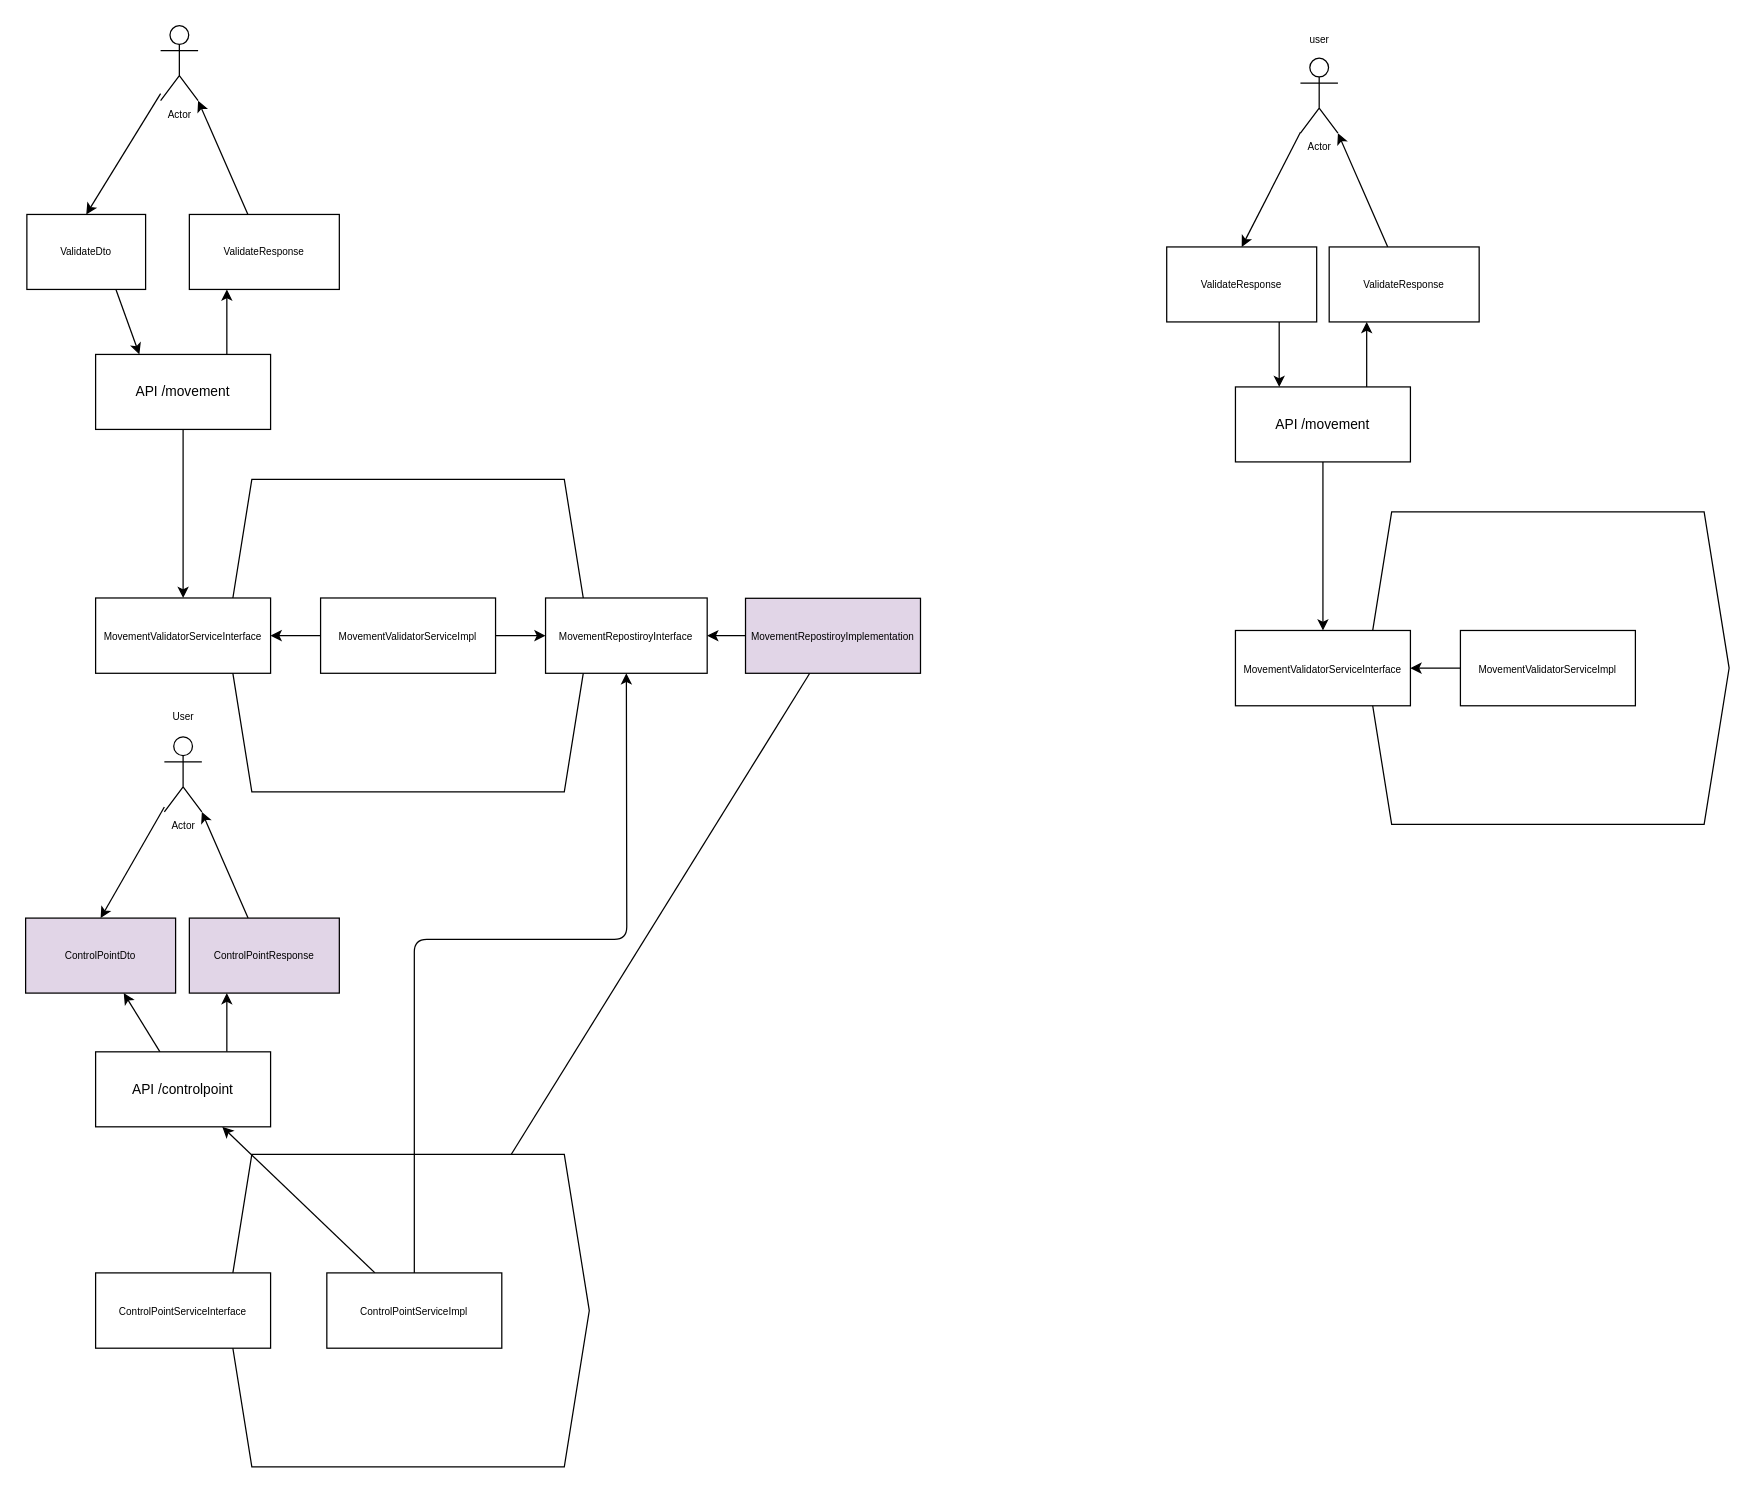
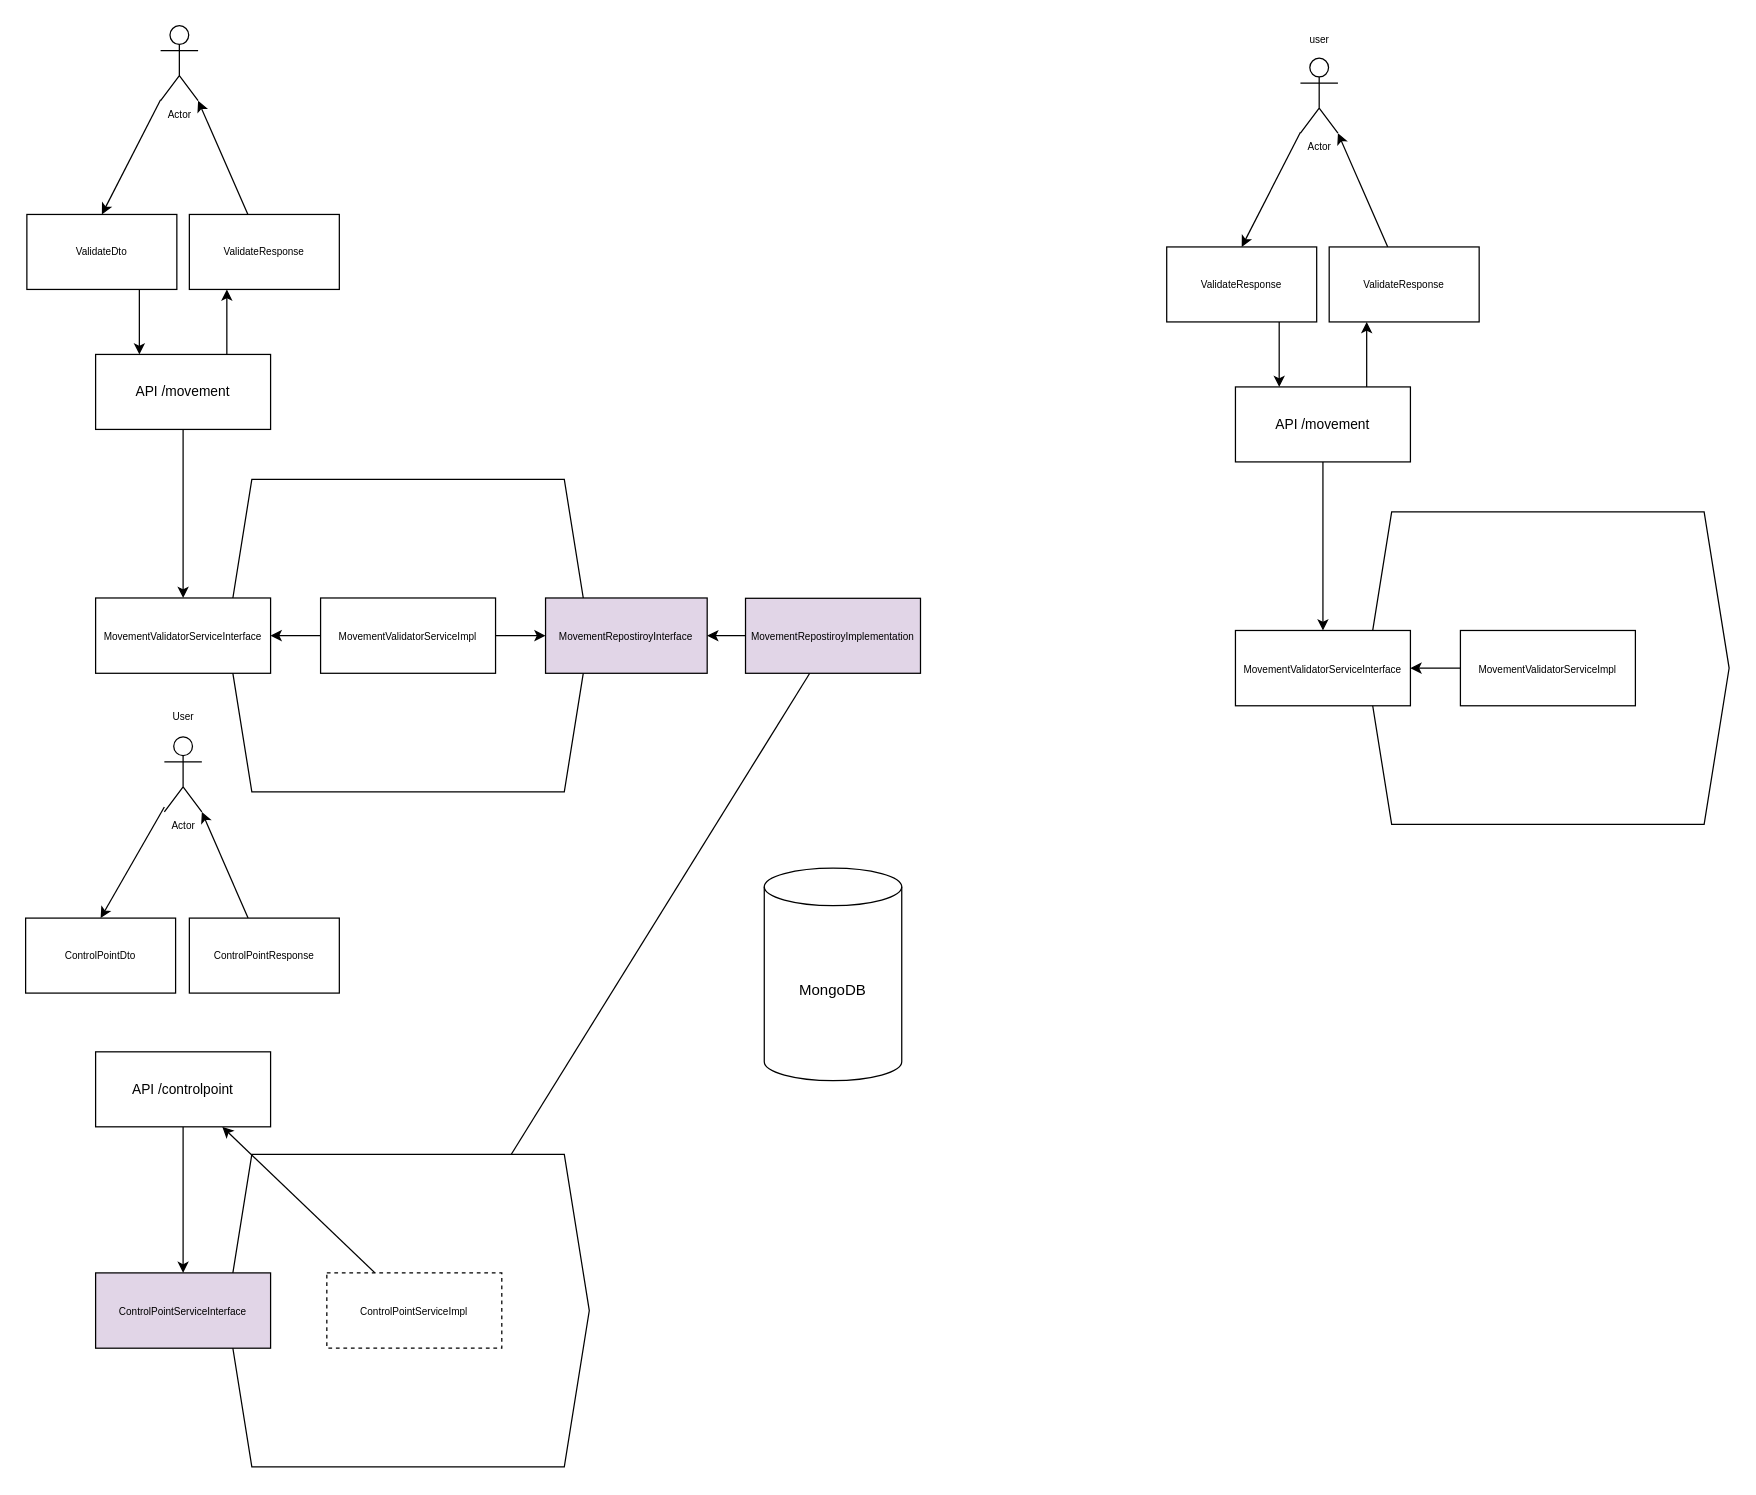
node "ValidateDto": size 119x75 -> 150x75
node "MovementRepostiroyInterface": fillcolor #ffffff -> #e1d5e7
edge "ControlPointServiceImpl" -> "MovementRepostiroyInterface": removed
node "ControlPointDto": fillcolor #e1d5e7 -> #ffffff
node "ControlPointResponse": fillcolor #e1d5e7 -> #ffffff
node "MongoDB": added
edge "API /controlpoint" -> "ControlPointDto": now "API /controlpoint" -> "ControlPointServiceInterface"
edge "API /controlpoint" -> "ControlPointResponse": removed
node "ControlPointServiceInterface": fillcolor #ffffff -> #e1d5e7
node "ControlPointServiceImpl": style solid -> dashed
